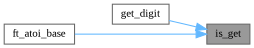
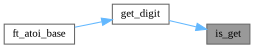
edge "ft_atoi_base" -> "is_get": now "ft_atoi_base" -> "get_digit"
